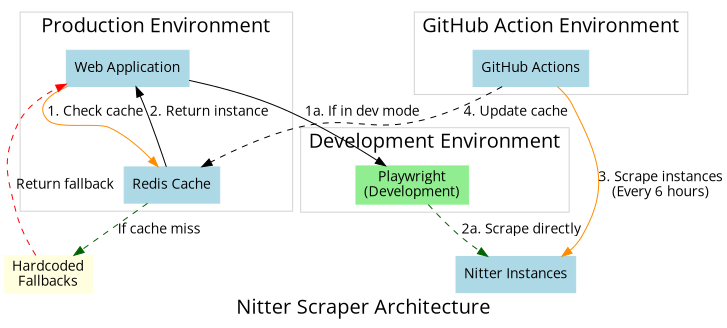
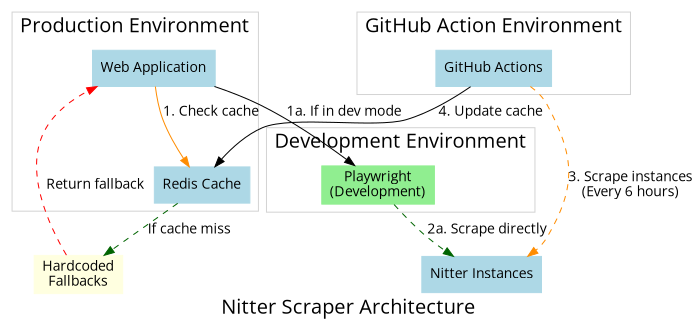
edge "GitHub Actions" -> "Redis Cache": style dashed -> solid
edge "Redis Cache" -> "Web Application": removed, label "2. Return instance"
edge "GitHub Actions" -> "Nitter Instances": style solid -> dashed
